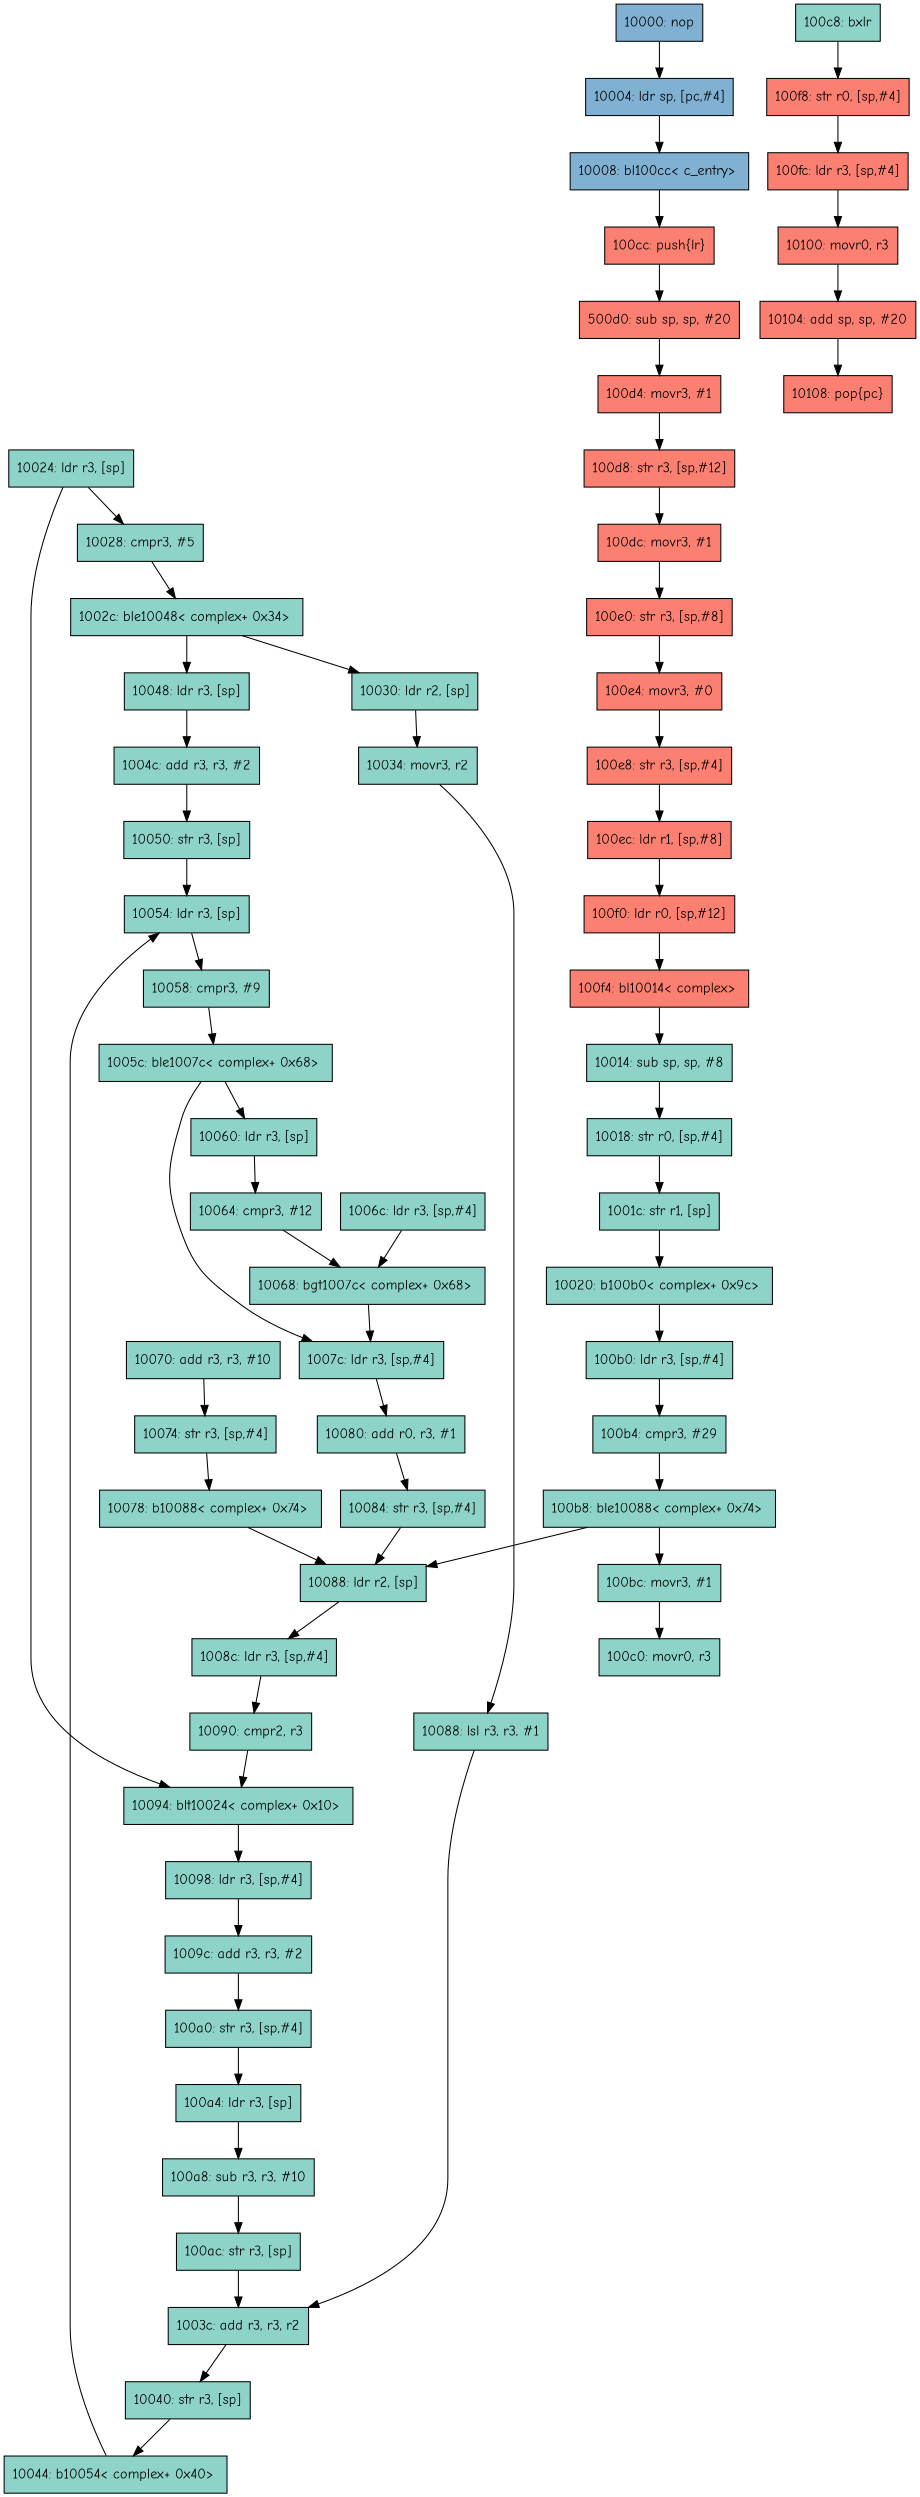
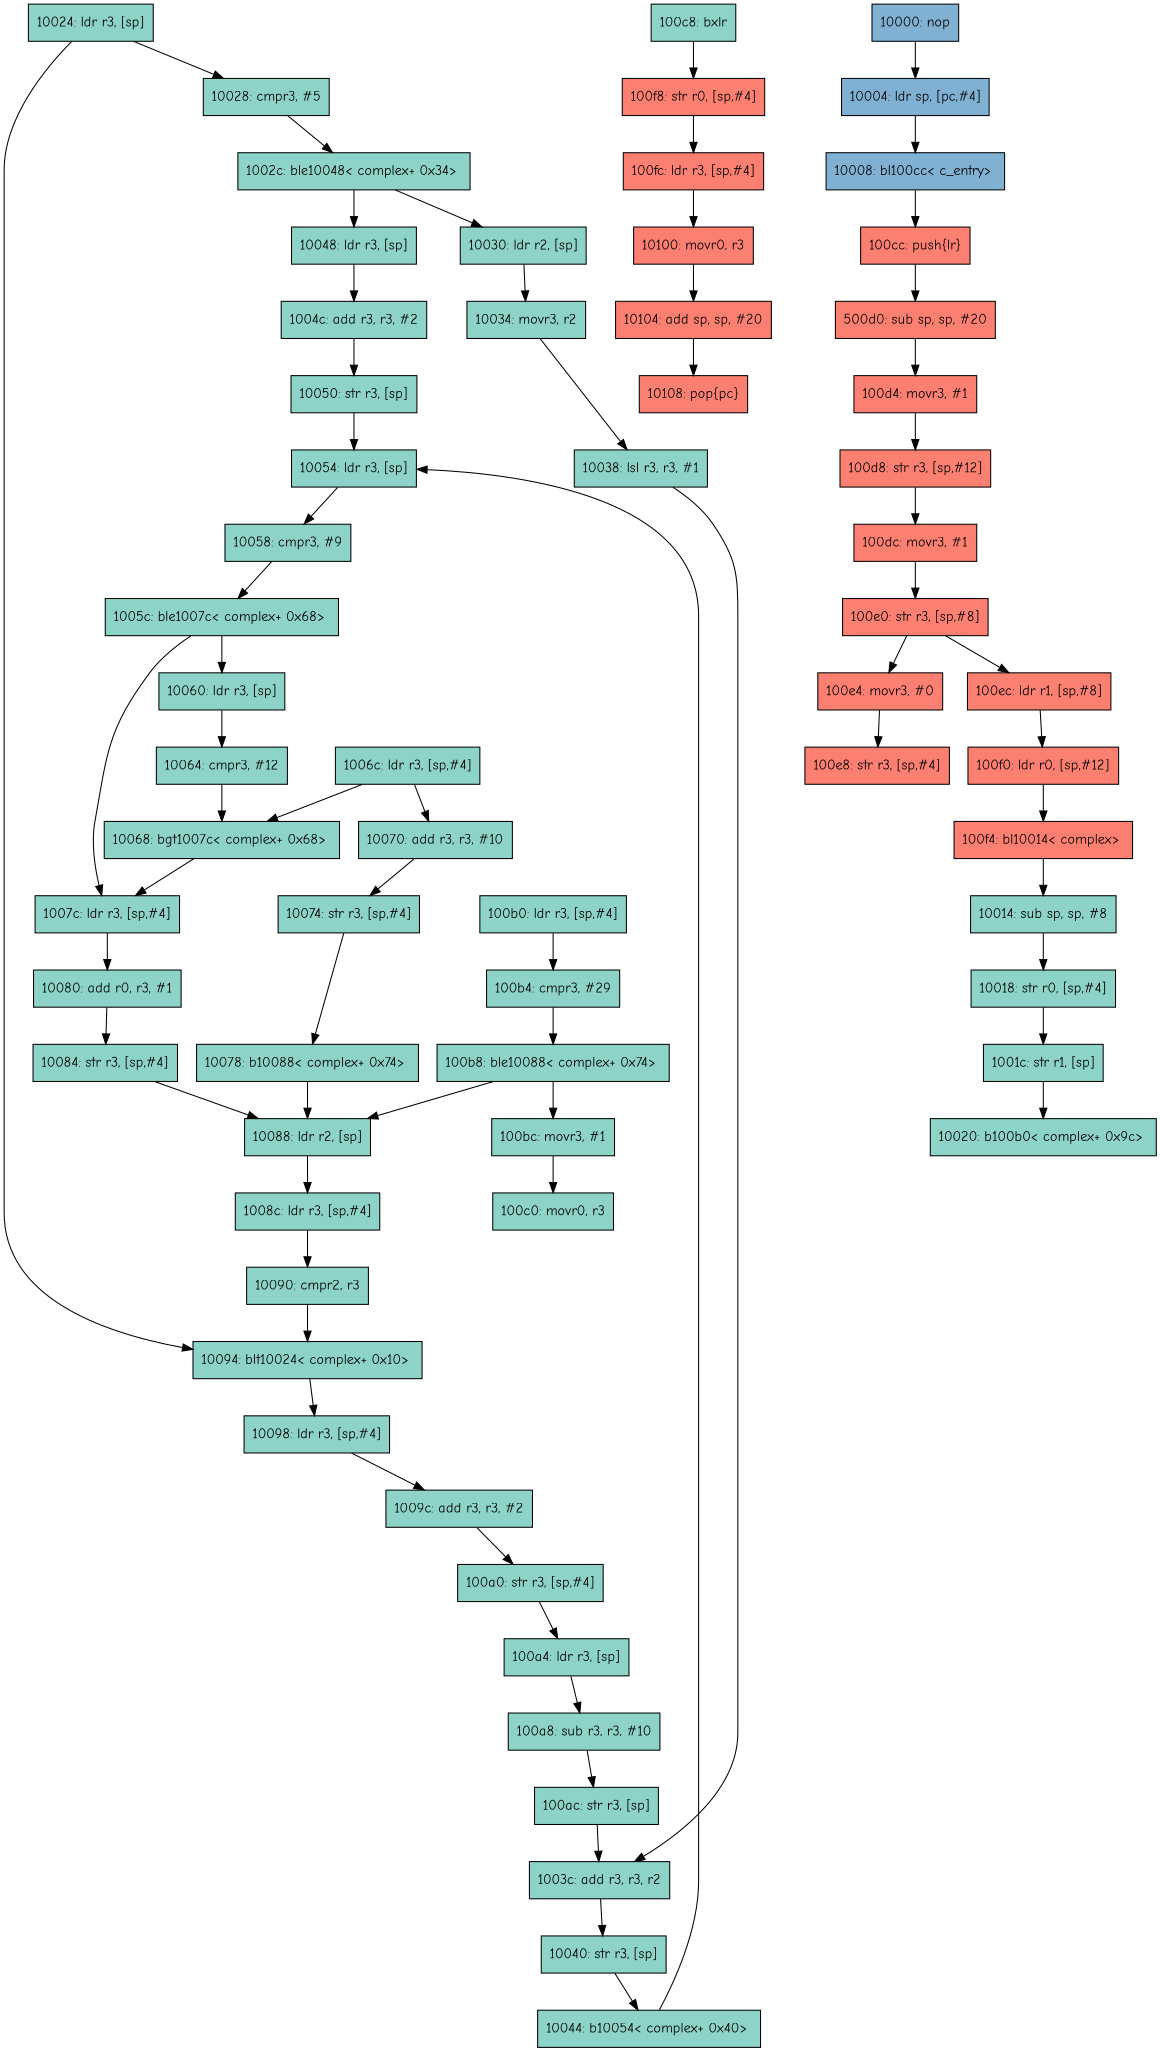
edge "1006c: ldr r3, [sp,#4]" -> "10070: add r3, r3, #10": added
edge "100e8: str r3, [sp,#4]" -> "100ec: ldr r1, [sp,#8]": now "100e0: str r3, [sp,#8]" -> "100ec: ldr r1, [sp,#8]"
edge "10020: b100b0< complex+ 0x9c>" -> "100b0: ldr r3, [sp,#4]": removed
node "10088: lsl r3, r3, #1": label "10088: lsl r3, r3, #1" -> "10038: lsl r3, r3, #1"
